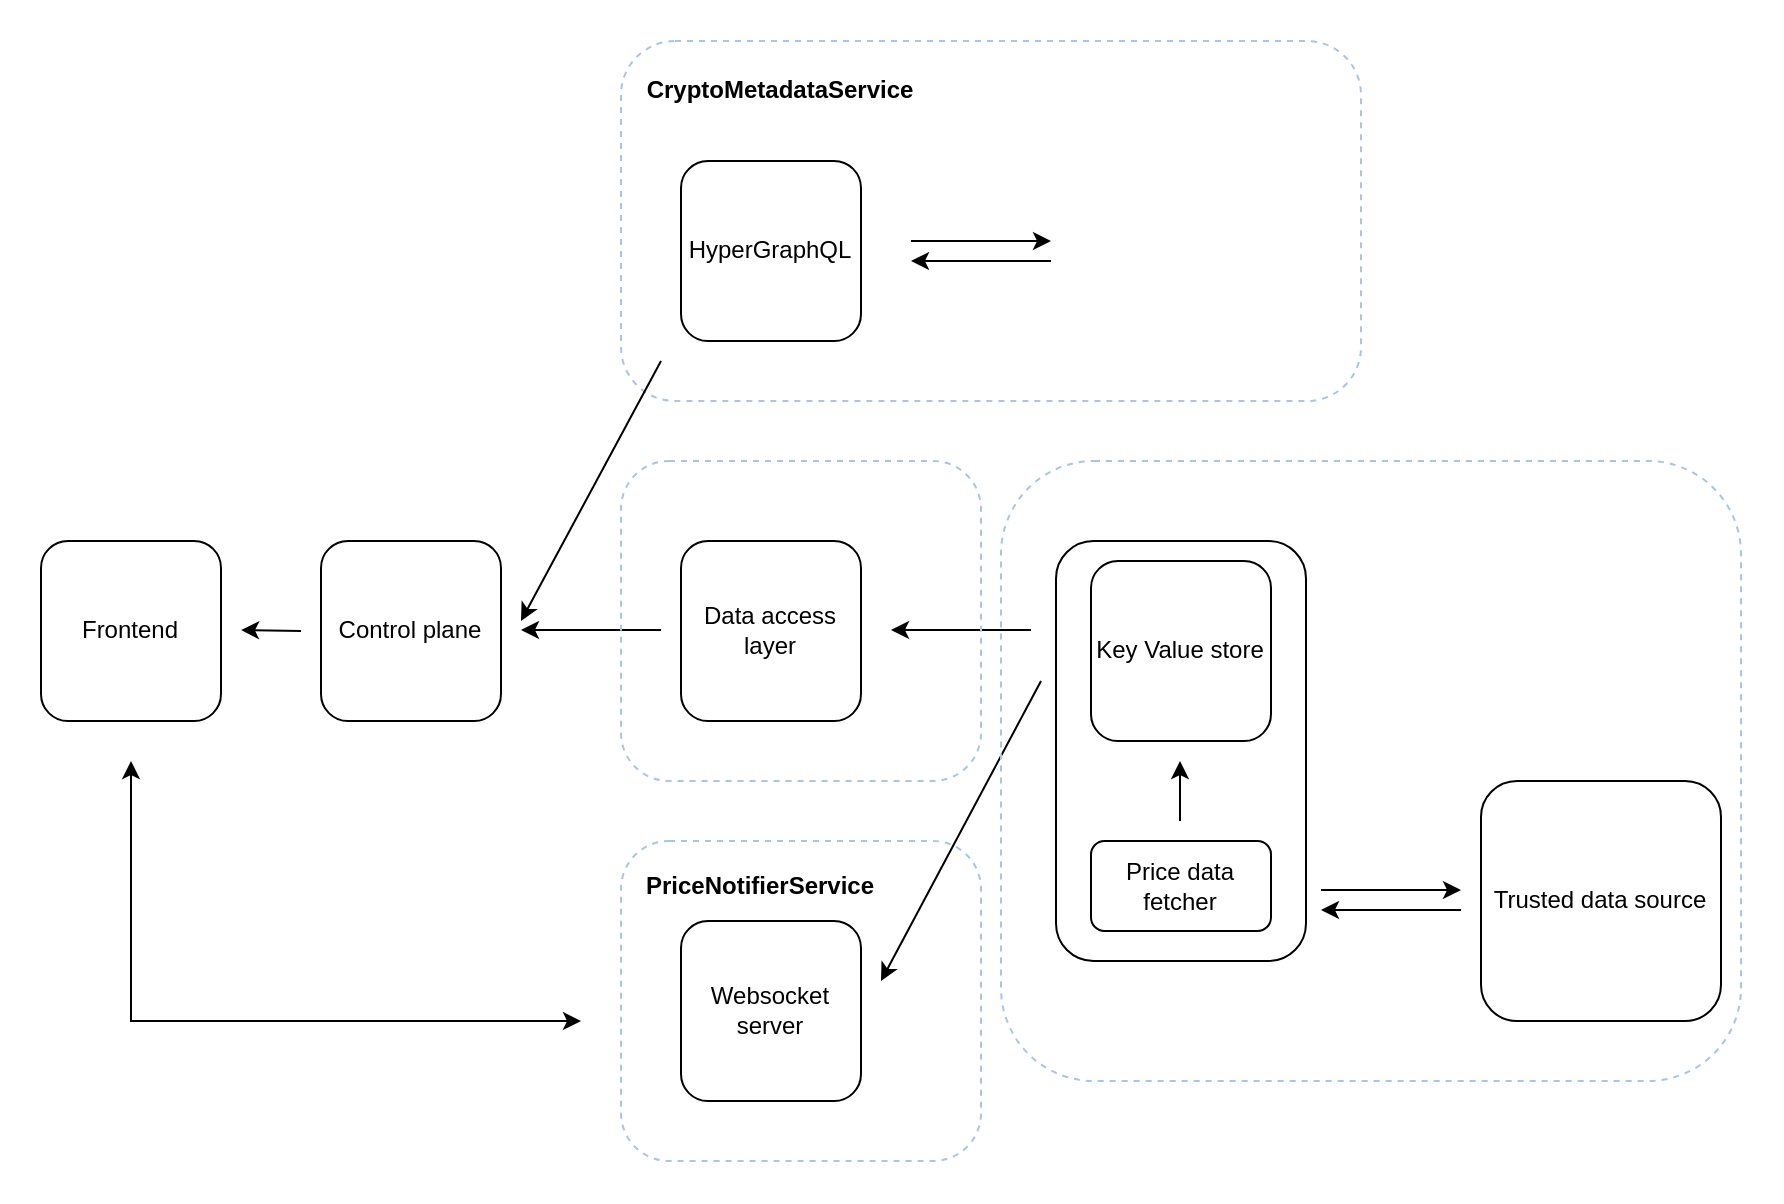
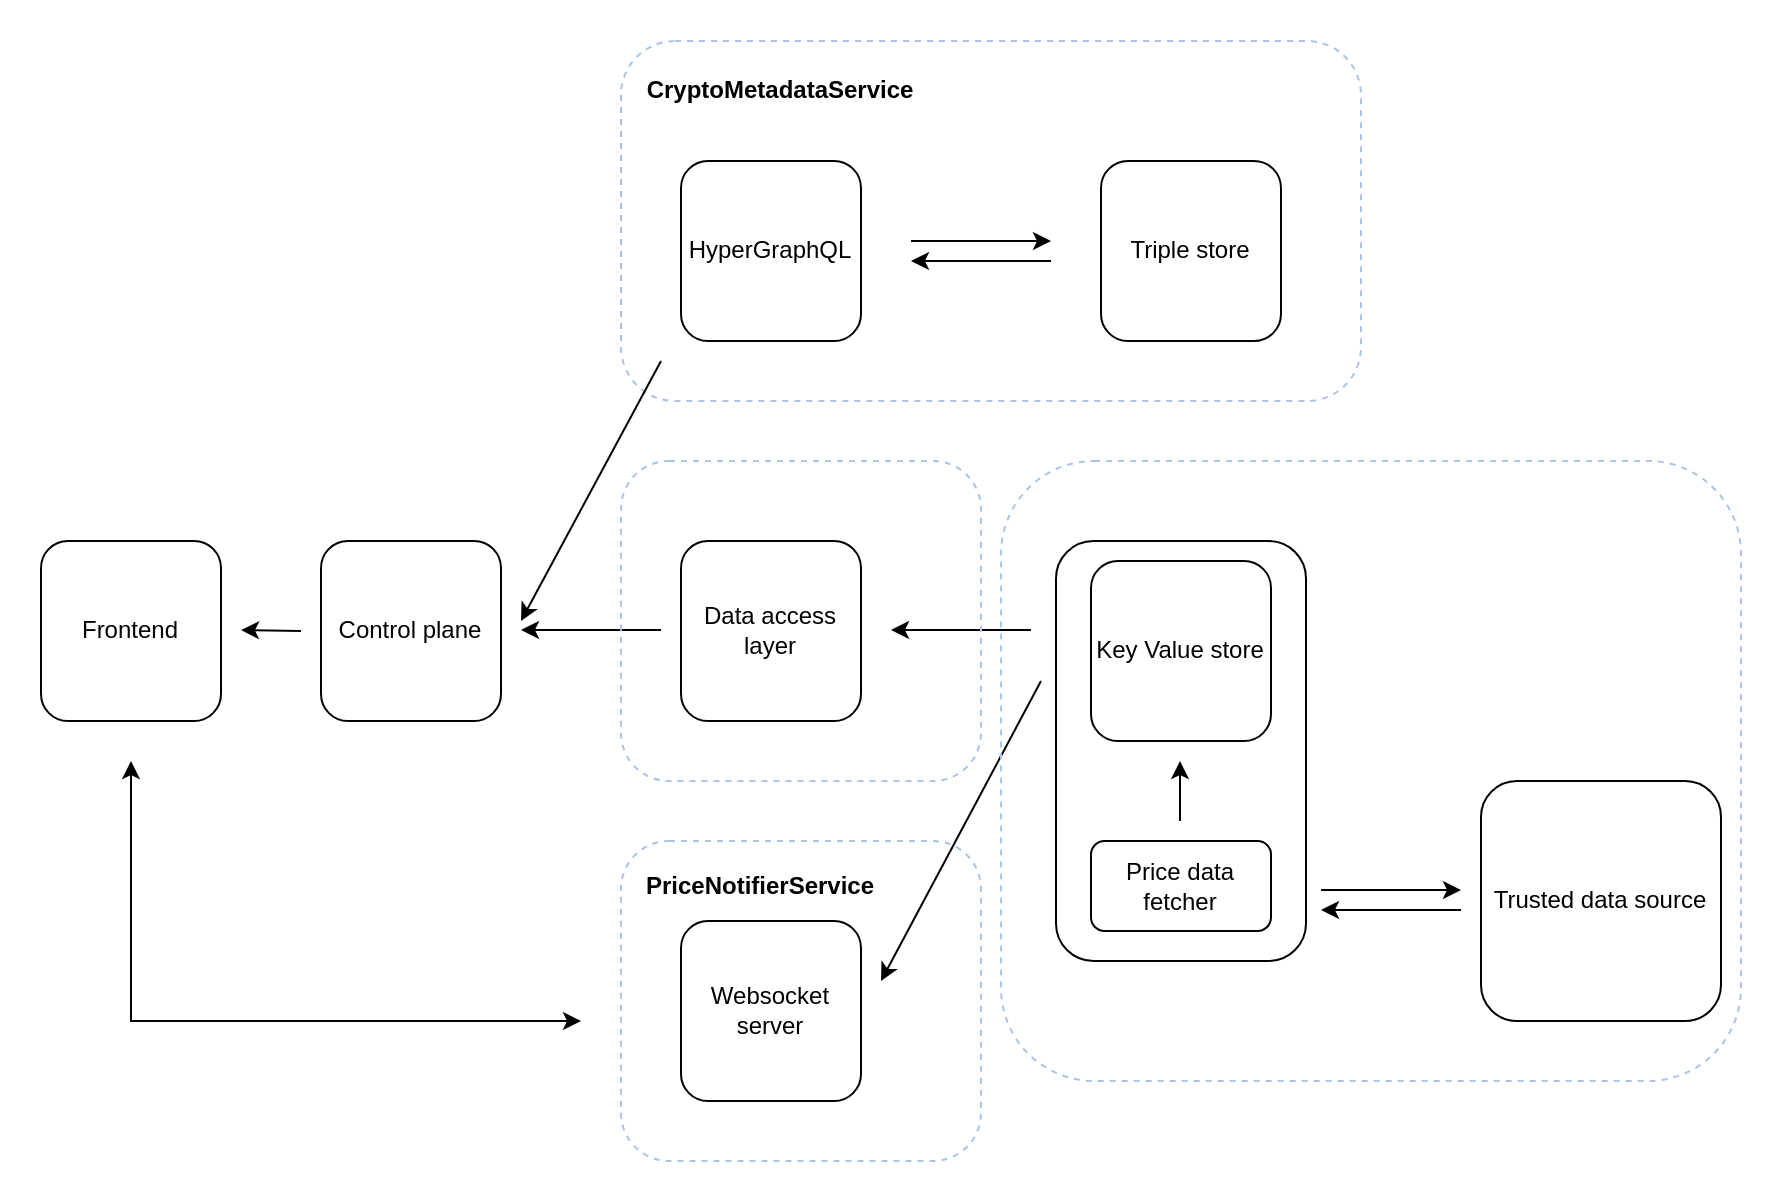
node "Triple store": added
